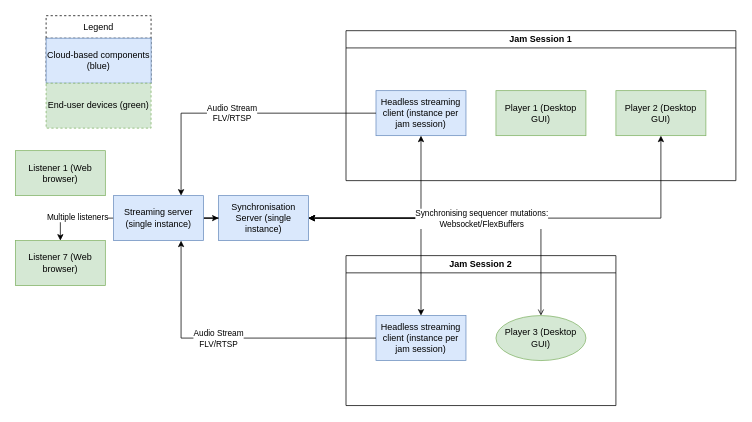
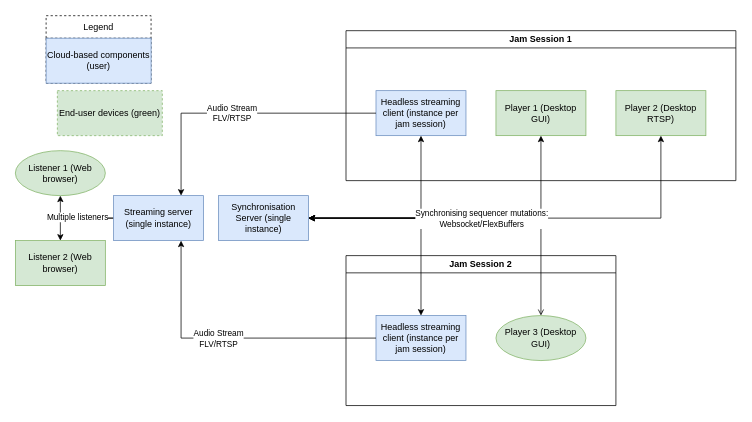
node "Cloud-based components (blue)": label "Cloud-based components (blue)" -> "Cloud-based components (user)"
node "End-user devices (green)": moved (99, 105) -> (110, 113)
node "Player 2 (Desktop GUI)": label "Player 2 (Desktop GUI)" -> "Player 2 (Desktop RTSP)"
edge "Player 1 (Desktop GUI)" -- "Synchronisation Server (single instance)": added
node "Listener 1 (Web browser)": shape rectangle -> ellipse
edge "Streaming server (single instance)" -> "Synchronisation Server (single instance)": now "Streaming server (single instance)" -> "Listener 1 (Web browser)"
node "Listener 7 (Web browser)": label "Listener 7 (Web browser)" -> "Listener 2 (Web browser)"
